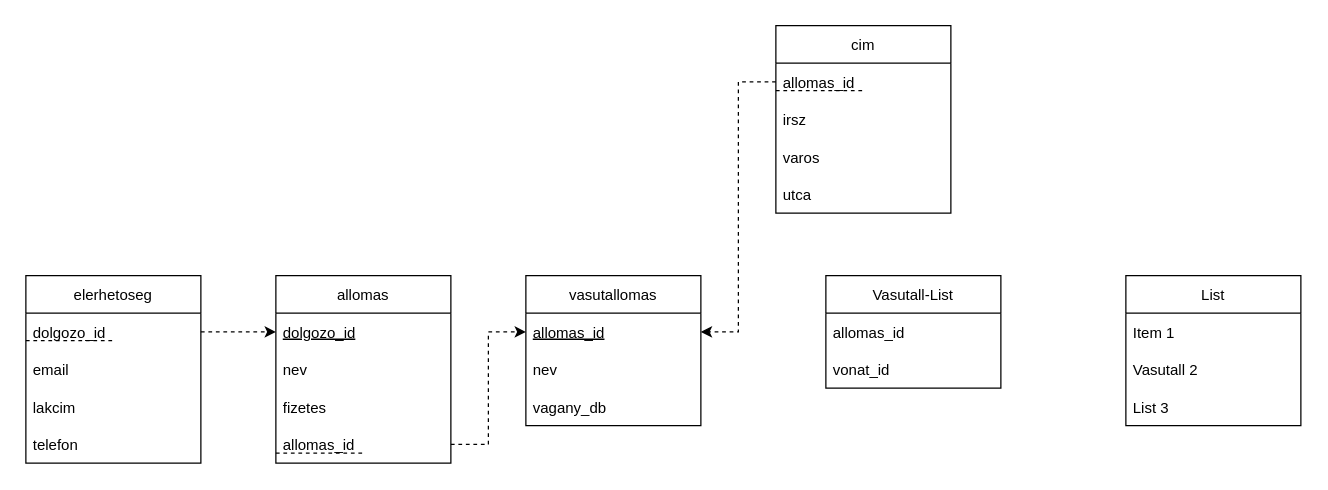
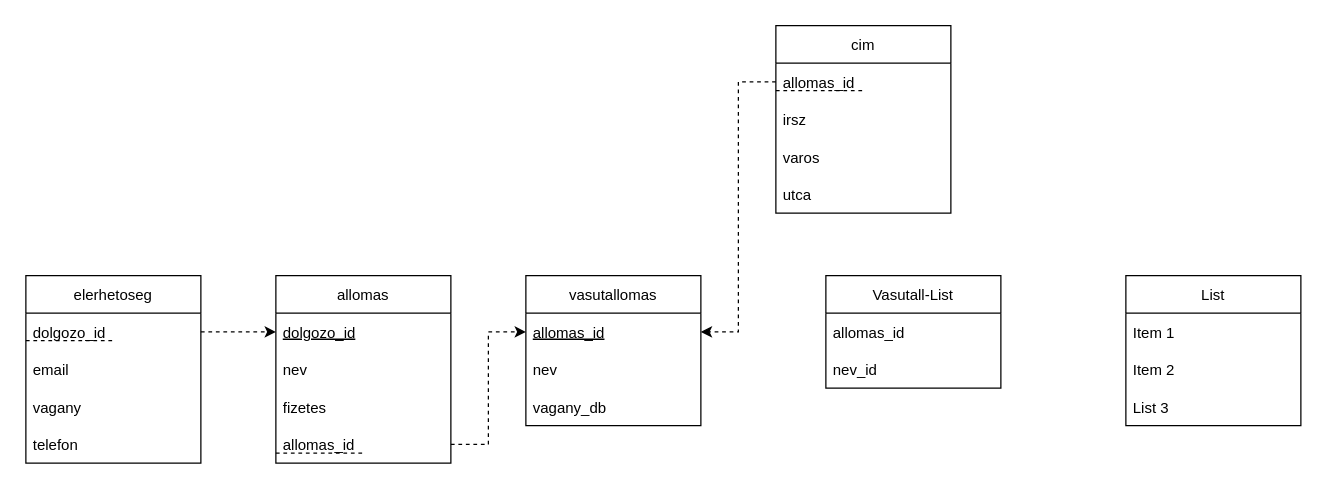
node "vonat_id": label "vonat_id" -> "nev_id"
node "Vasutall 2": label "Vasutall 2" -> "Item 2"
node "lakcim": label "lakcim" -> "vagany"
